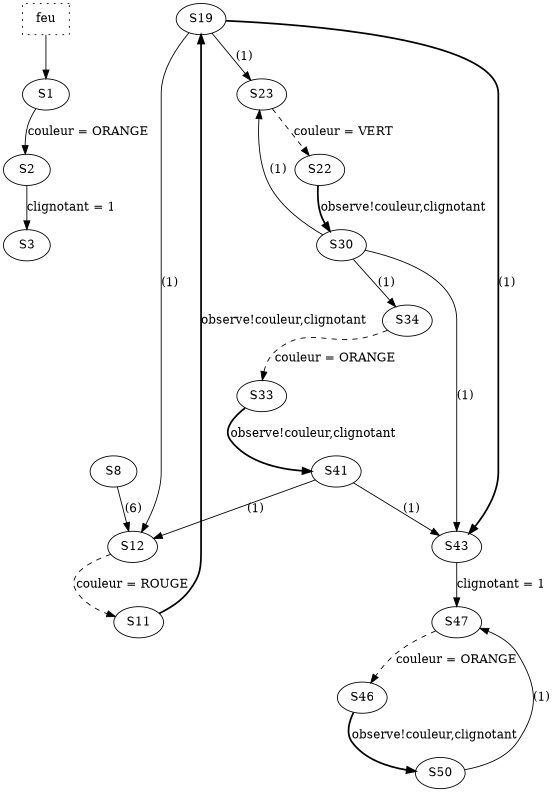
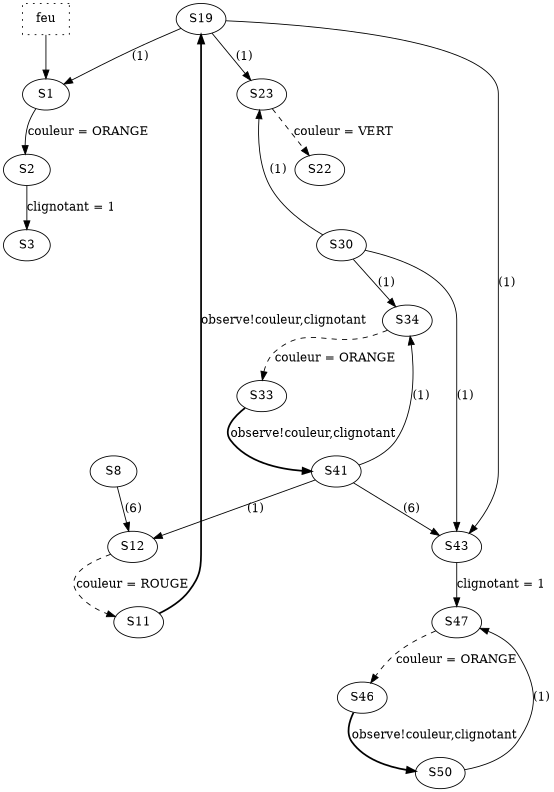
edge "S19" -> "S43": style bold -> solid
edge "S22" -> "S30": removed, label "observe!couleur,clignotant"
edge "S19" -> "S12": now "S19" -> "S1"
edge "S41" -> "S34": added, label "(1)"
edge "S41" -> "S43": label "(1)" -> "(6)"
